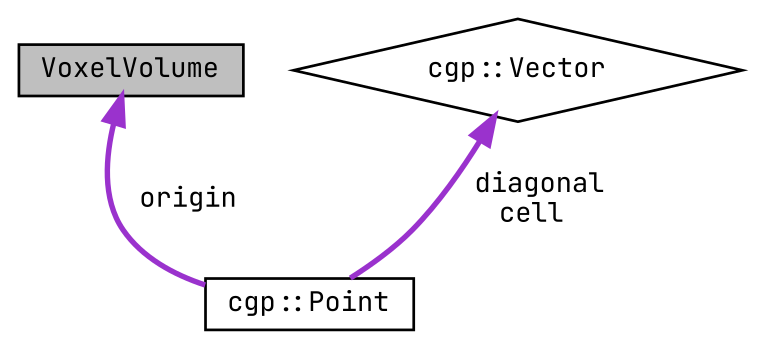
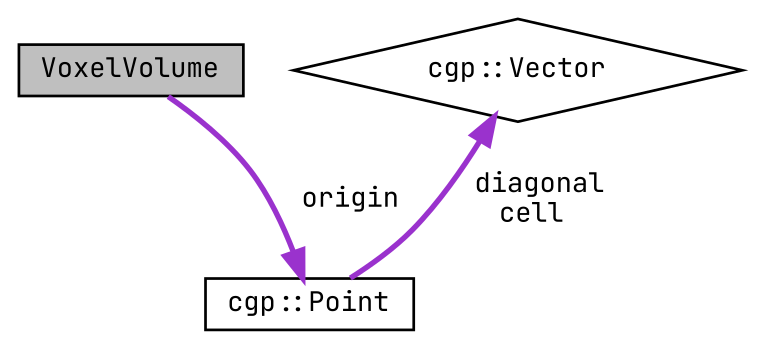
edge "cgp::Point" -> "VoxelVolume": reversed
